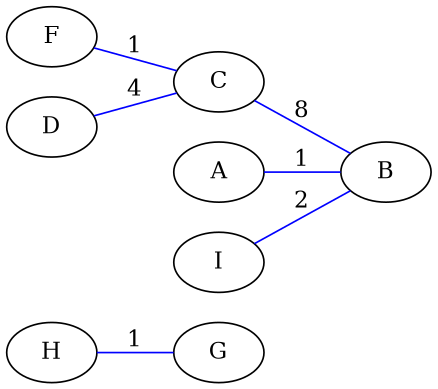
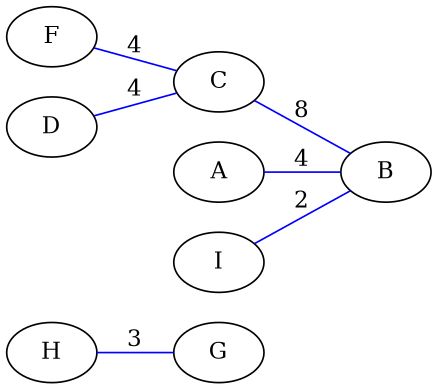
edge "F" -- "C": label "1" -> "4"
edge "A" -- "B": label "1" -> "4"
edge "H" -- "G": label "1" -> "3"
